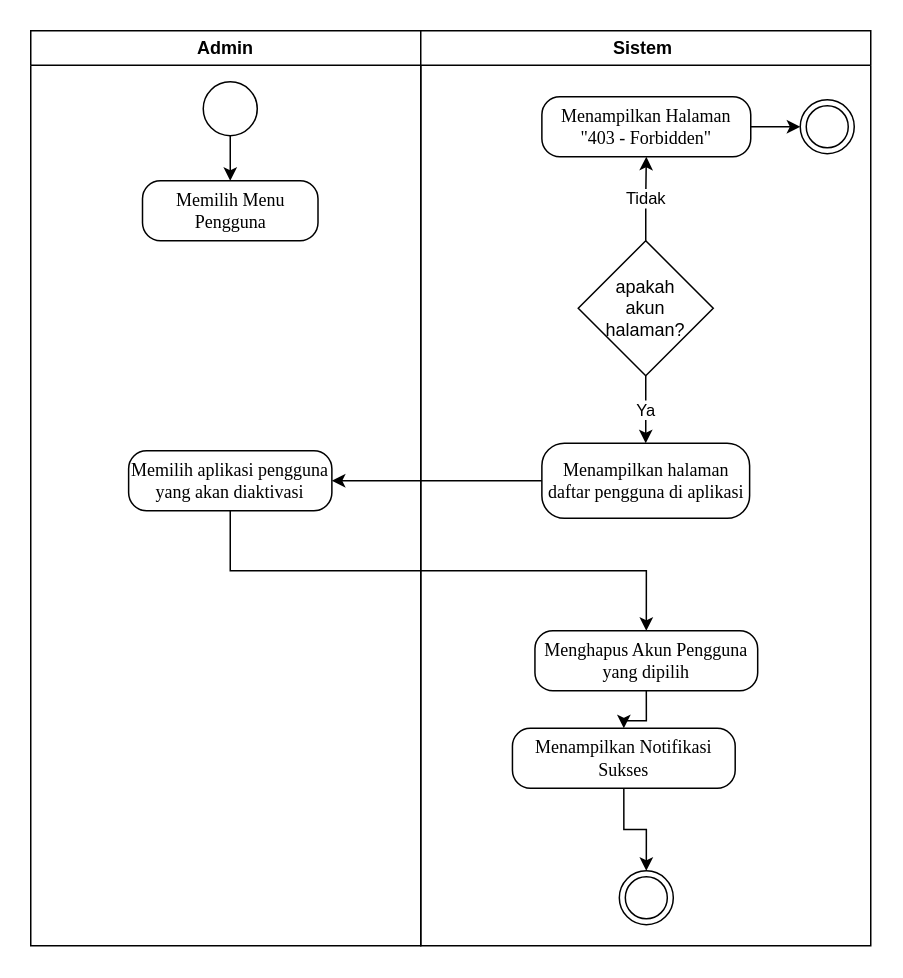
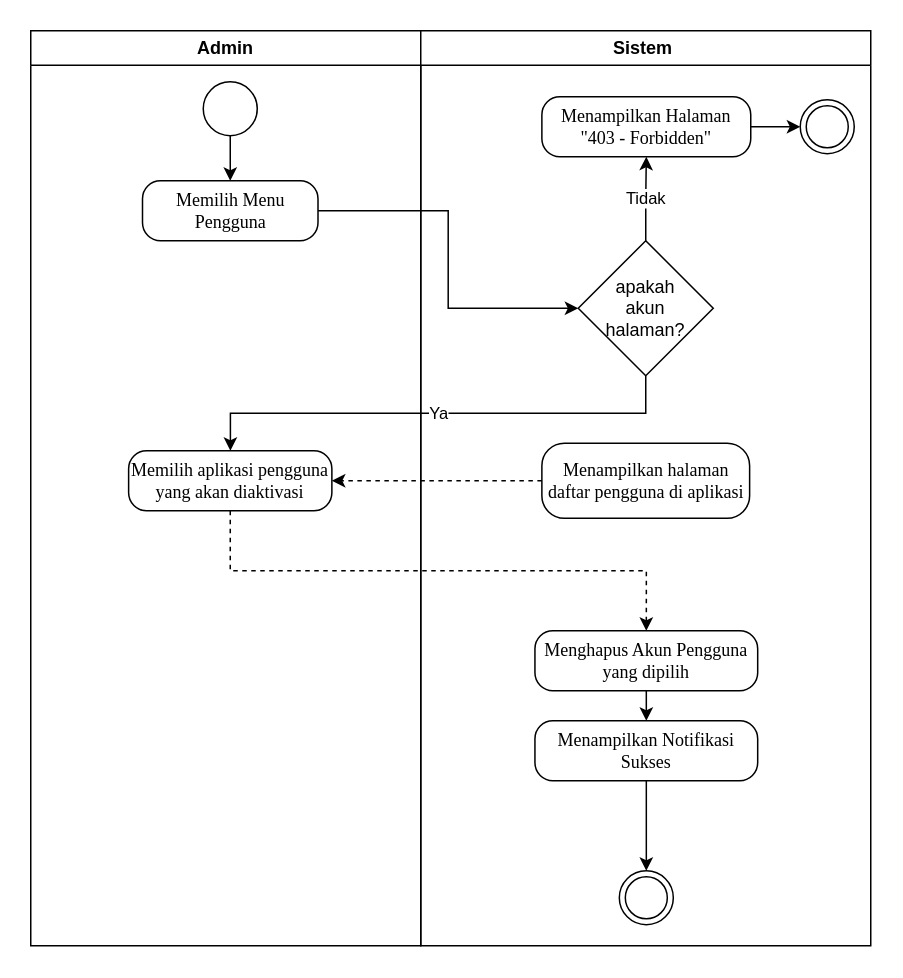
edge "Memilih Menu Pengguna" -> "apakah akun halaman?": added
edge "apakah akun halaman?" -> "Menampilkan halaman daftar pengguna di aplikasi": now "apakah akun halaman?" -> "Memilih aplikasi pengguna yang akan diaktivasi"
edge "Menampilkan halaman daftar pengguna di aplikasi" -> "Memilih aplikasi pengguna yang akan diaktivasi": style solid -> dashed
edge "Memilih aplikasi pengguna yang akan diaktivasi" -> "Menghapus Akun Pengguna yang dipilih": style solid -> dashed
node "Menampilkan Notifikasi Sukses": moved (624, 758) -> (646, 751)
